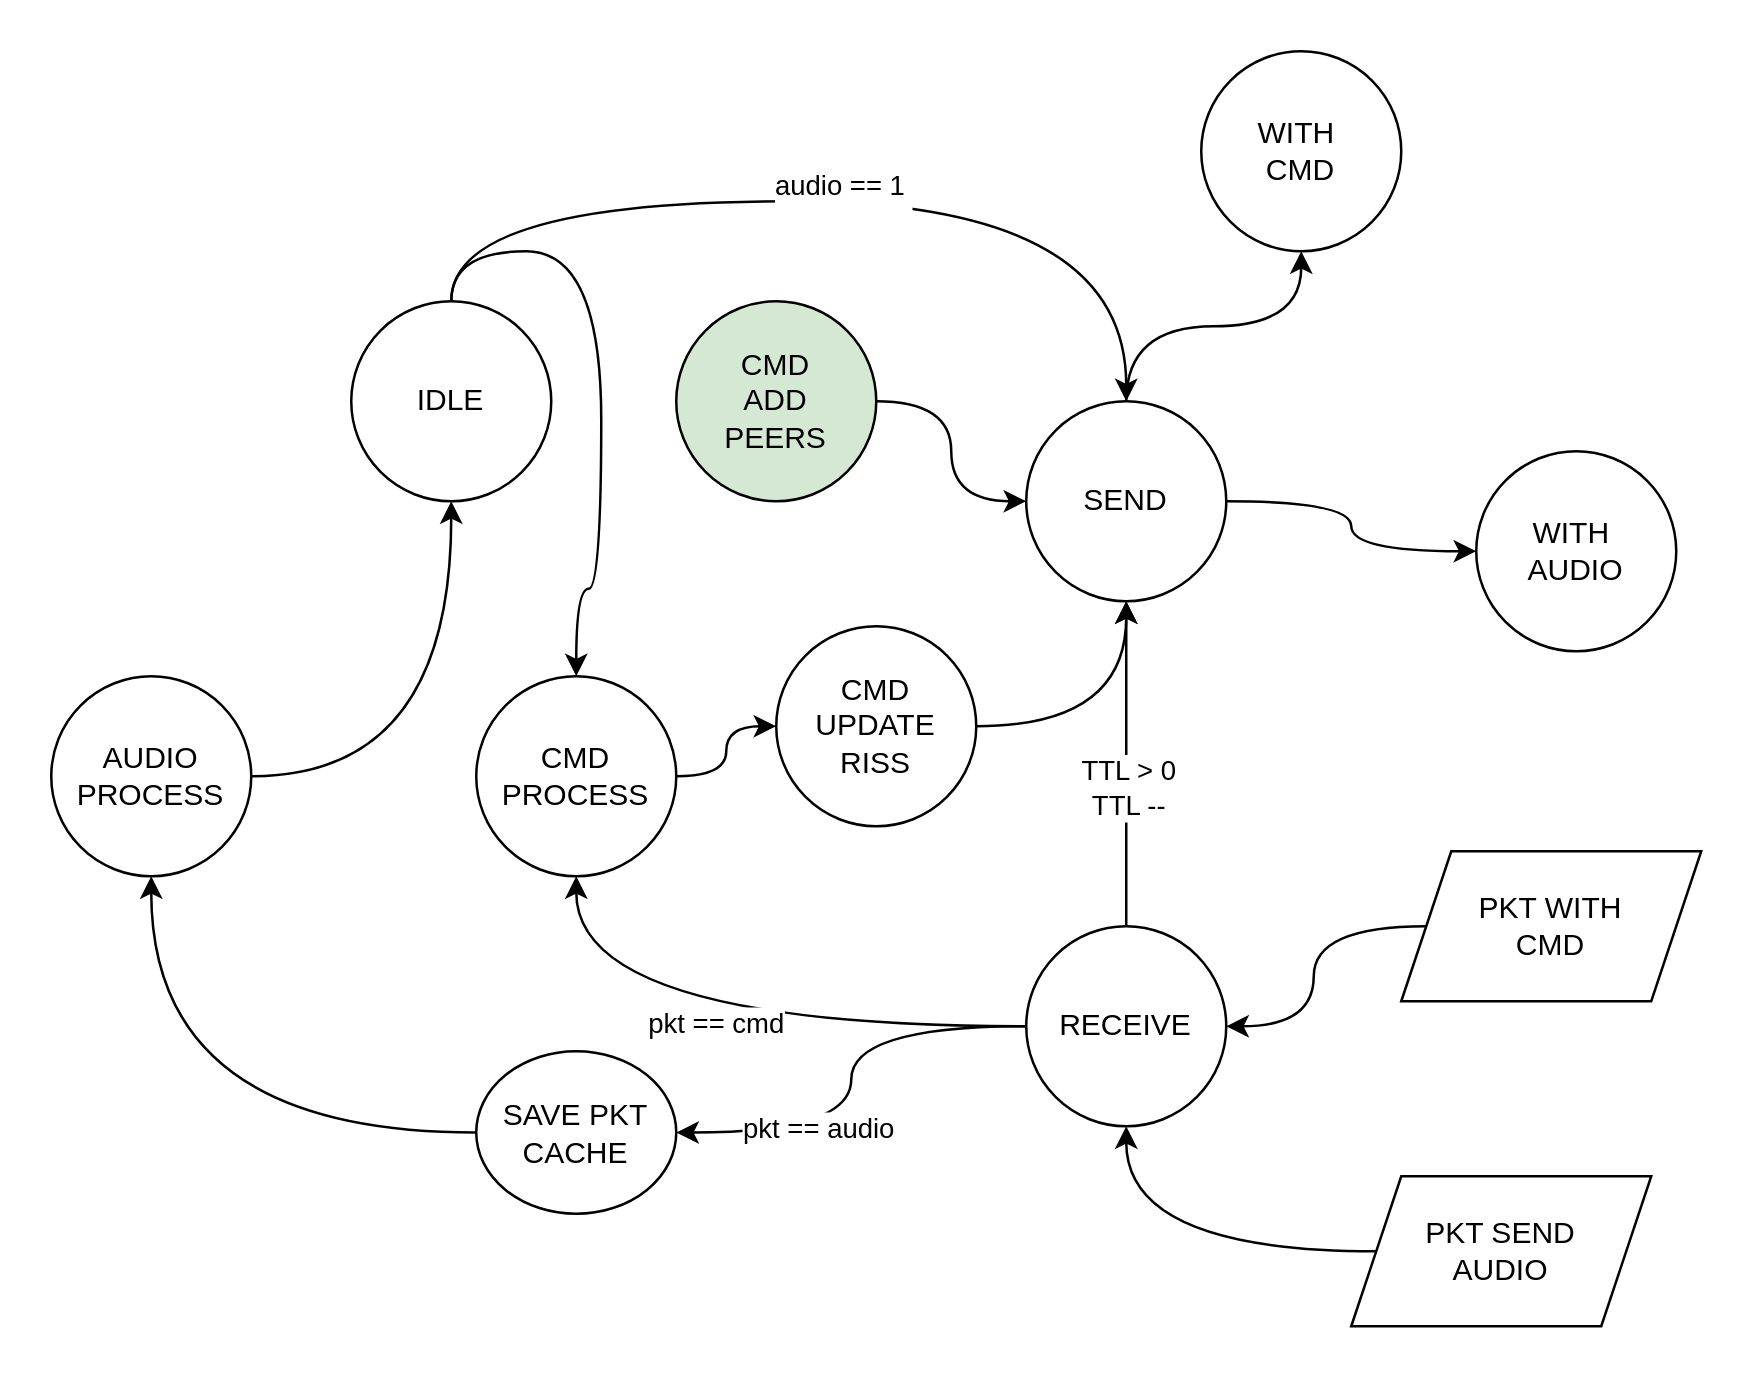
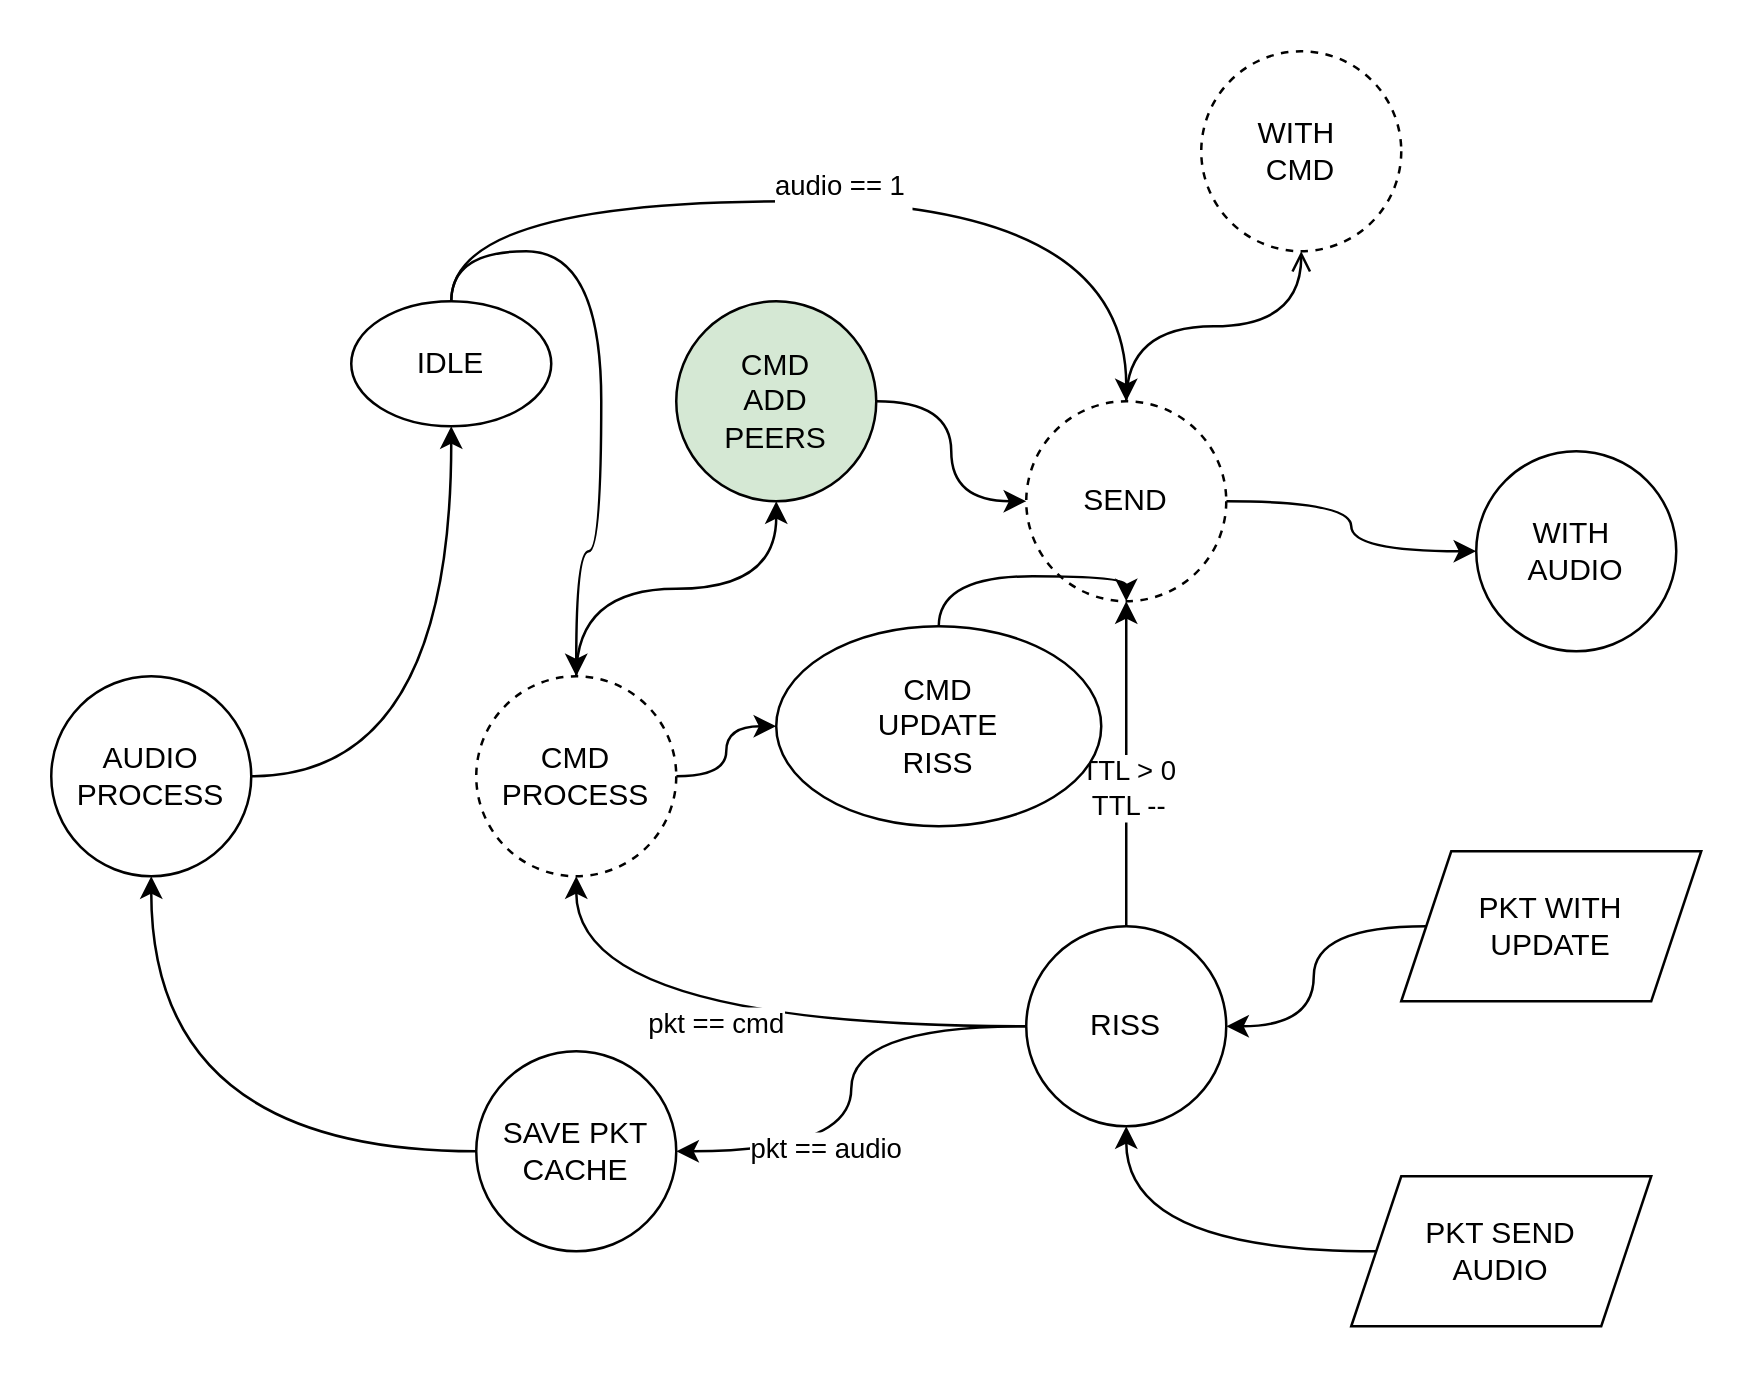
node "WITH CMD": style solid -> dashed
edge "SEND" -> "WITH CMD": arrowhead classic -> open
node "IDLE": size 200x200 -> 200x125
node "SEND": style solid -> dashed
edge "CMD PROCESS" -> "CMD ADD PEERS": added
node "CMD UPDATE RISS": size 200x200 -> 325x200
node "CMD PROCESS": style solid -> dashed
node "PKT WITH CMD": label "PKT WITH CMD" -> "PKT WITH UPDATE"
node "RECEIVE": label "RECEIVE" -> "RISS"
node "SAVE PKT CACHE": size 200x163 -> 200x200
